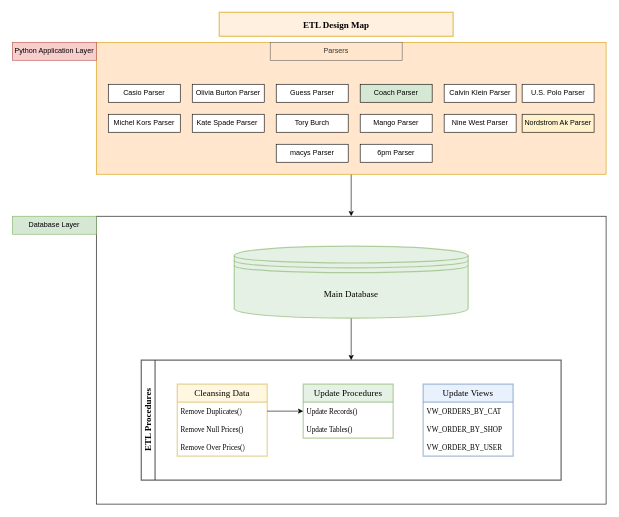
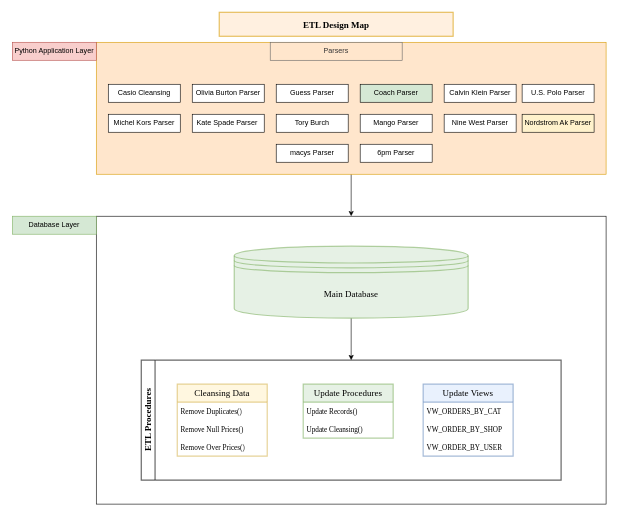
node "Casio Parser": label "Casio Parser" -> "Casio Cleansing"
edge "Remove Duplicates()" -> "Update Records()": removed
node "Update Tables()": label "Update Tables()" -> "Update Cleansing()"
